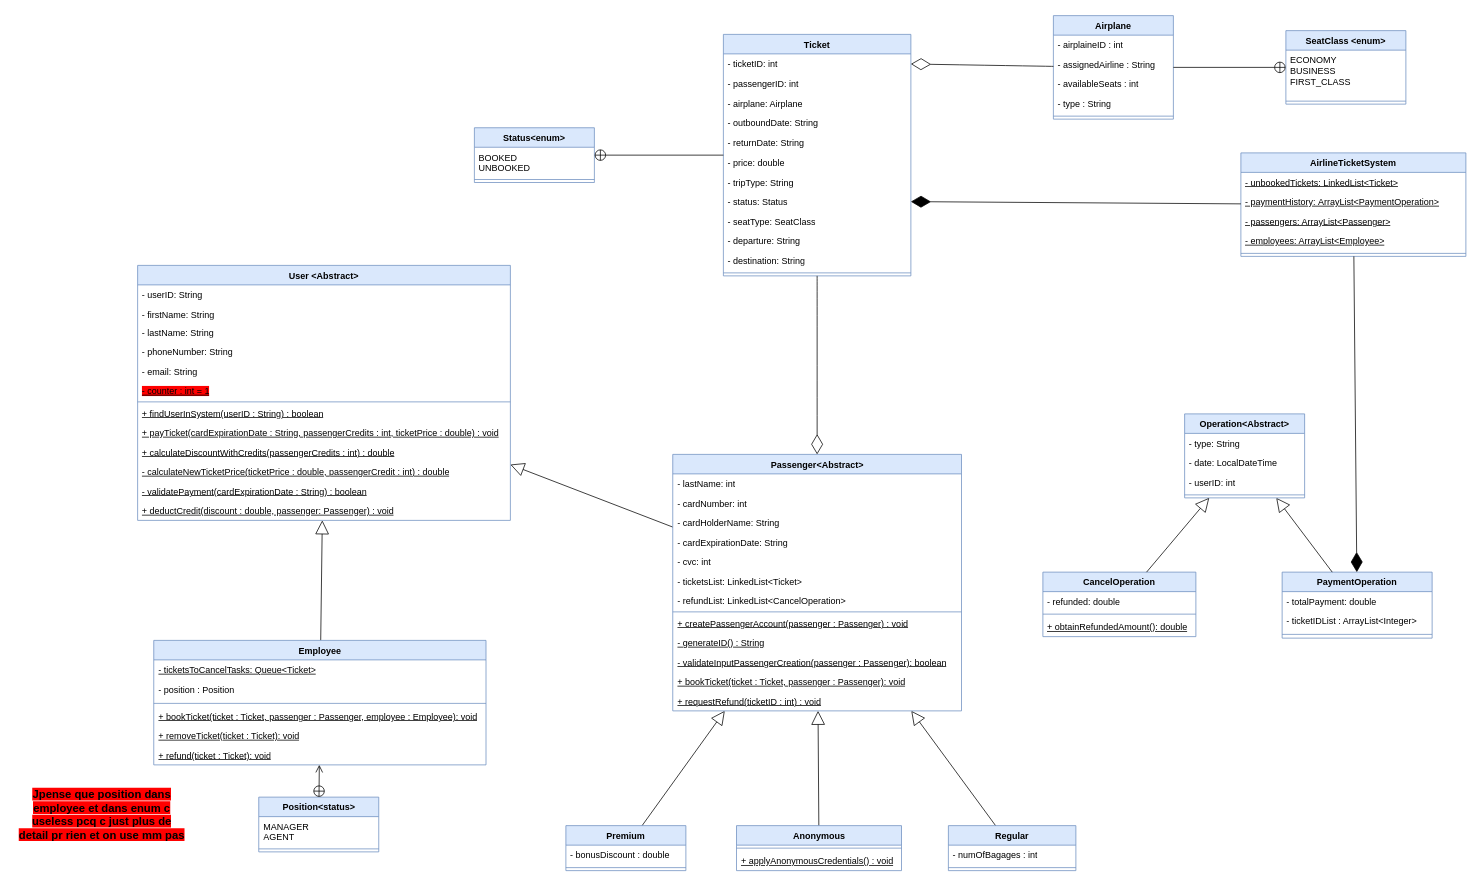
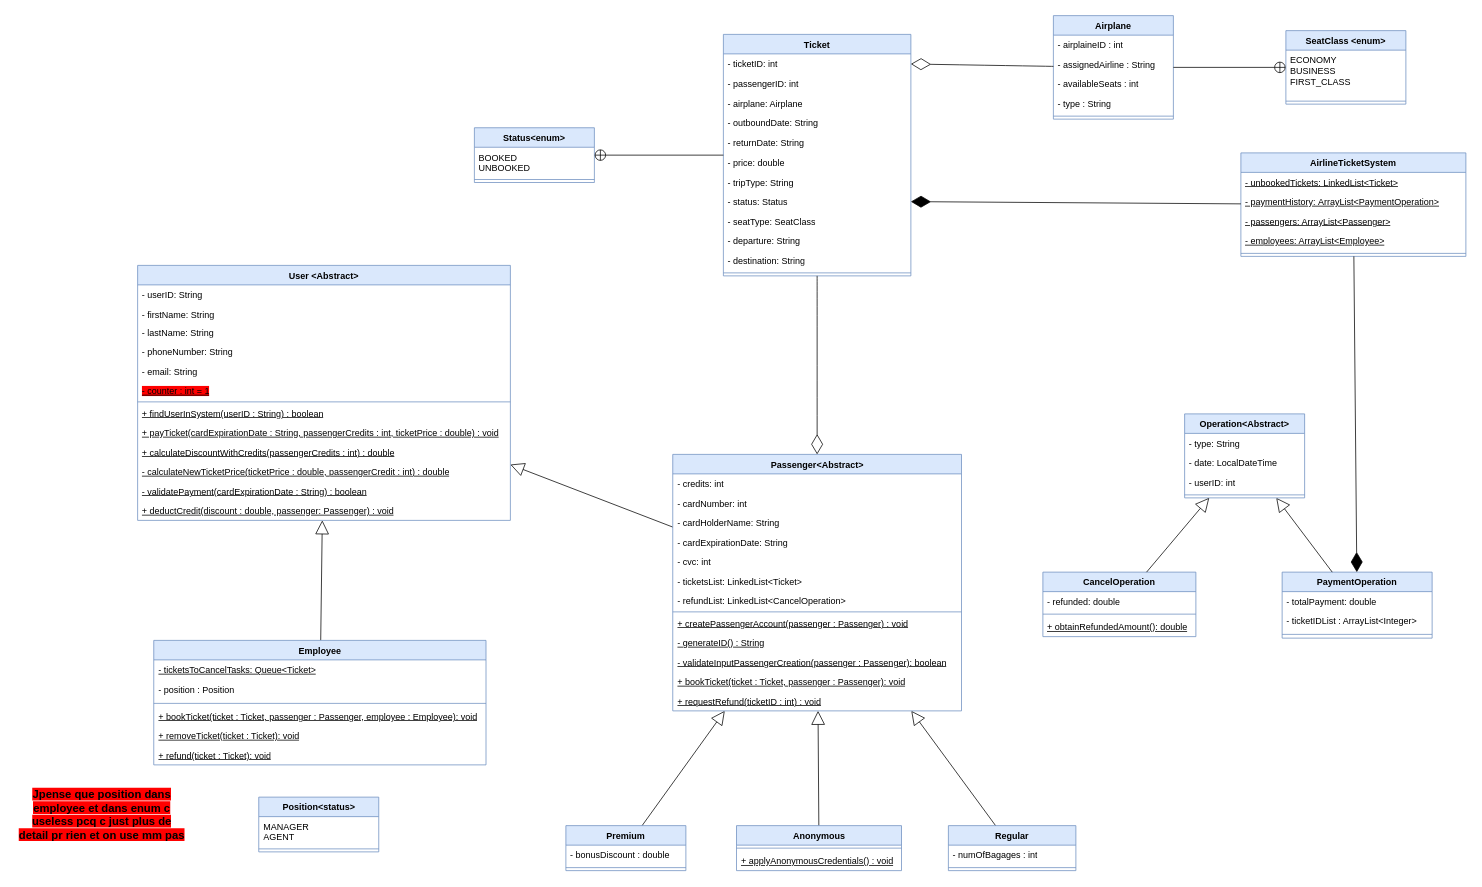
node "- lastName: int": label "- lastName: int" -> "- credits: int"
edge "Employee" -- "Position<status>": removed
